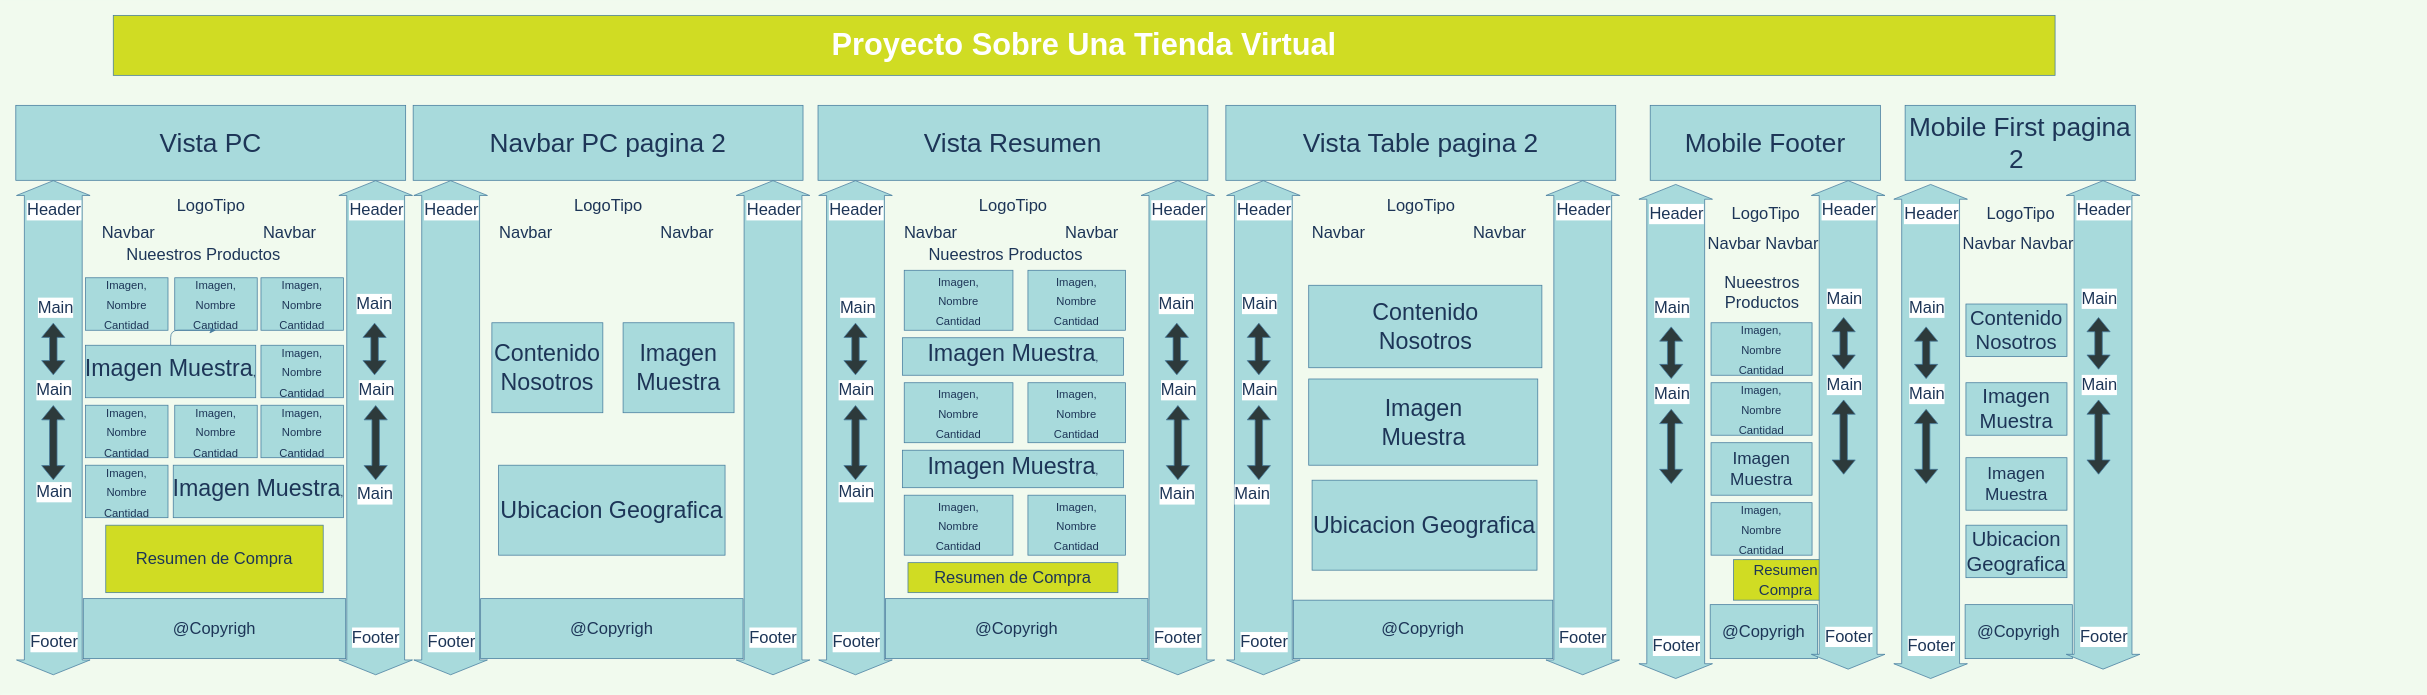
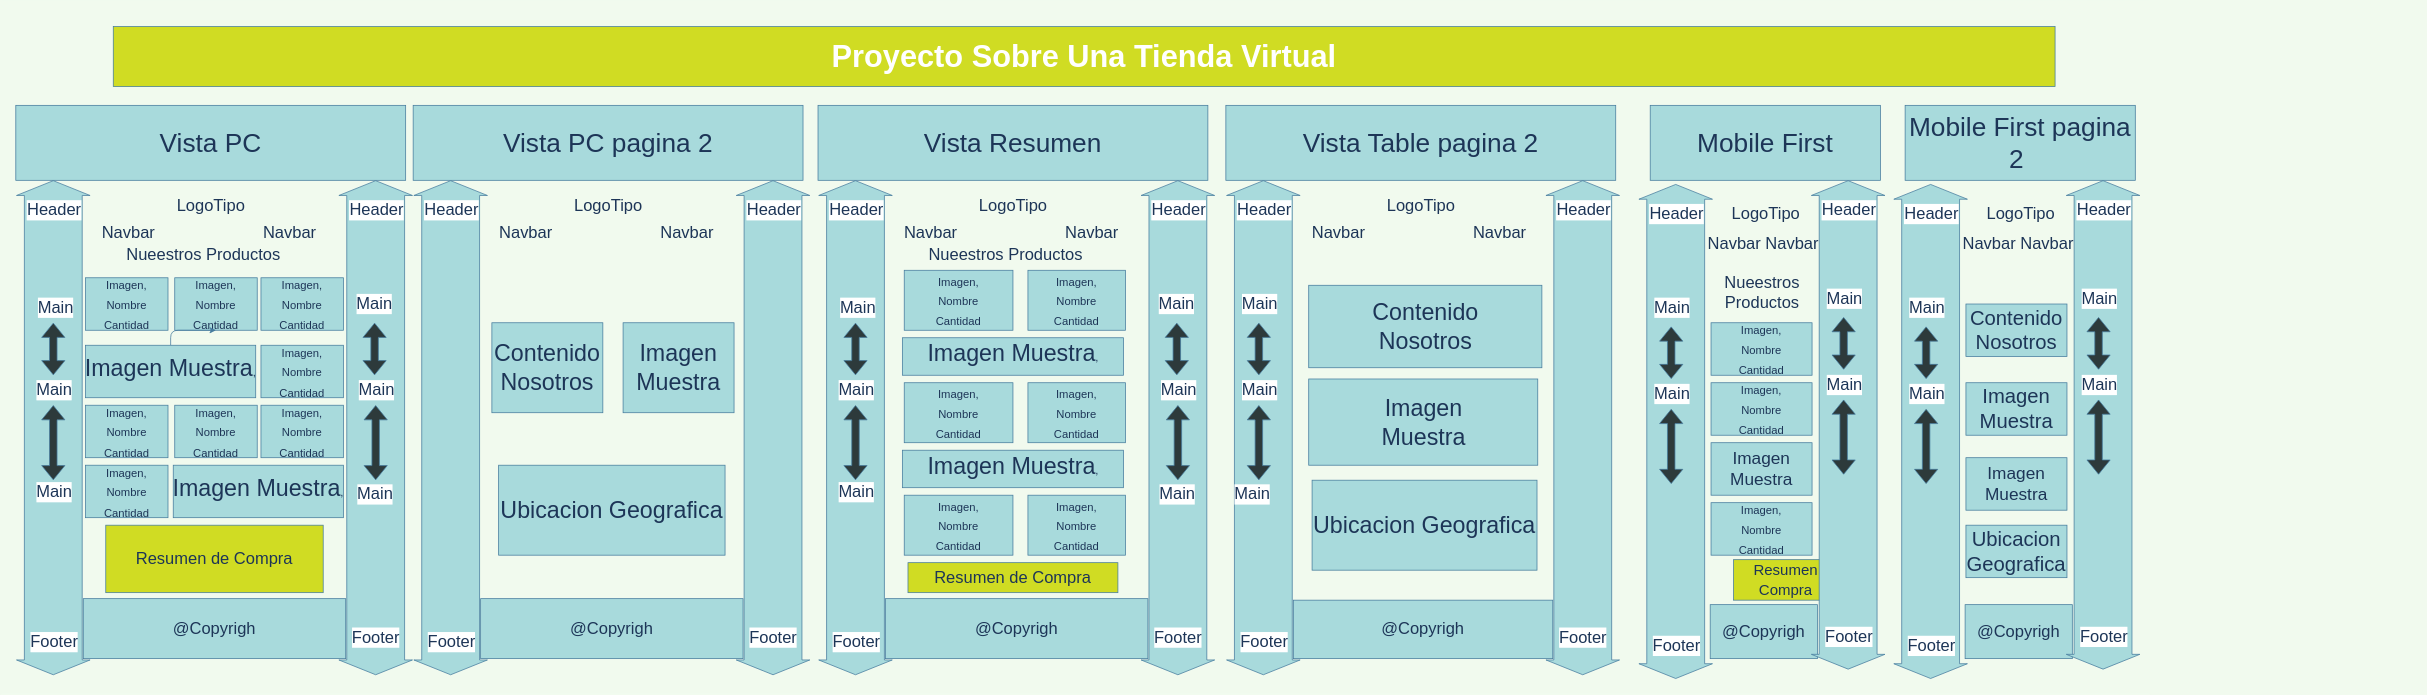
node "Proyecto Sobre Una Tienda Virtual": moved (1084, 45) -> (1084, 57)
node "Navbar PC pagina 2": label "Navbar PC pagina 2" -> "Vista PC pagina 2"
node "Mobile Footer": label "Mobile Footer" -> "Mobile First"
